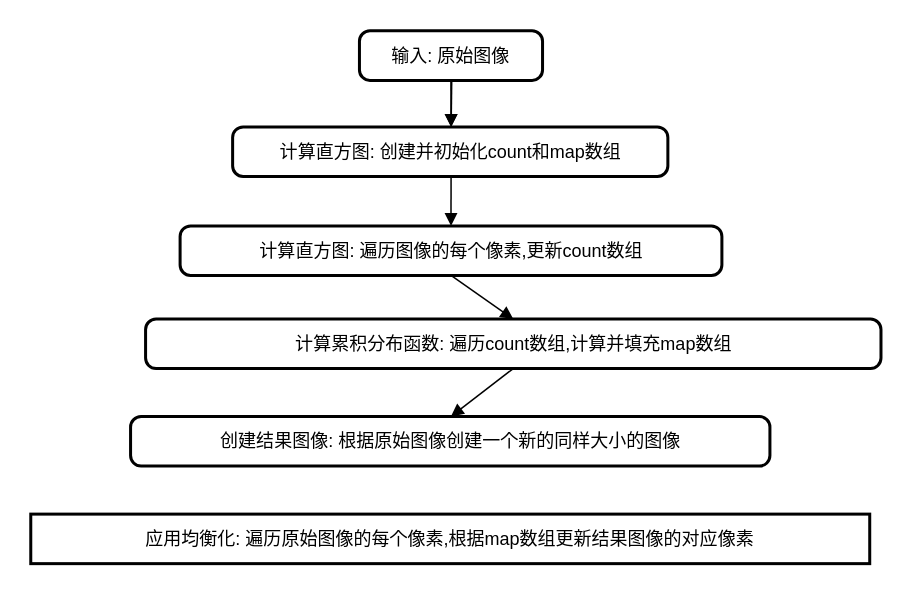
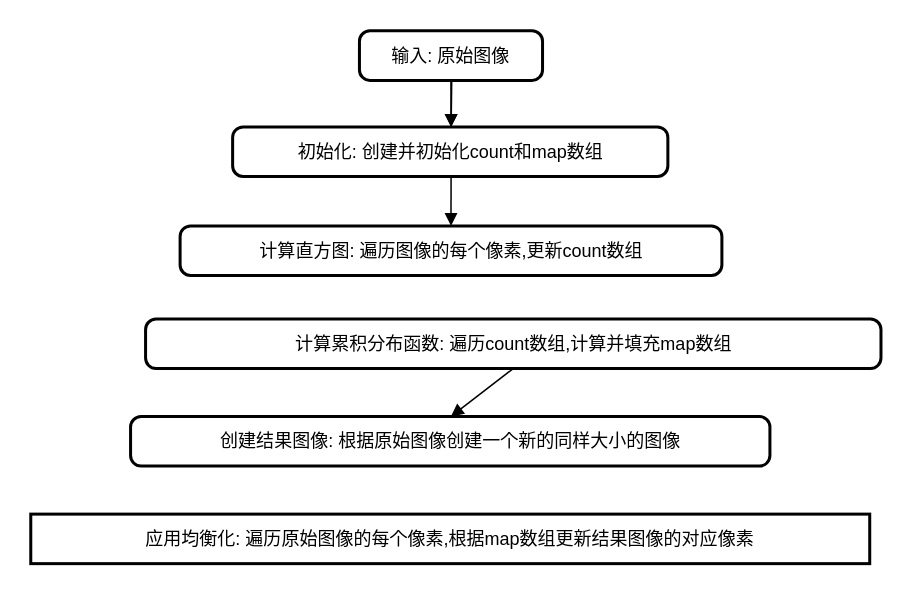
node "计算直方图: 创建并初始化count和map数组": label "计算直方图: 创建并初始化count和map数组" -> "初始化: 创建并初始化count和map数组"
edge "计算直方图: 遍历图像的每个像素,更新count数组" -> "计算累积分布函数: 遍历count数组,计算并填充map数组": removed
